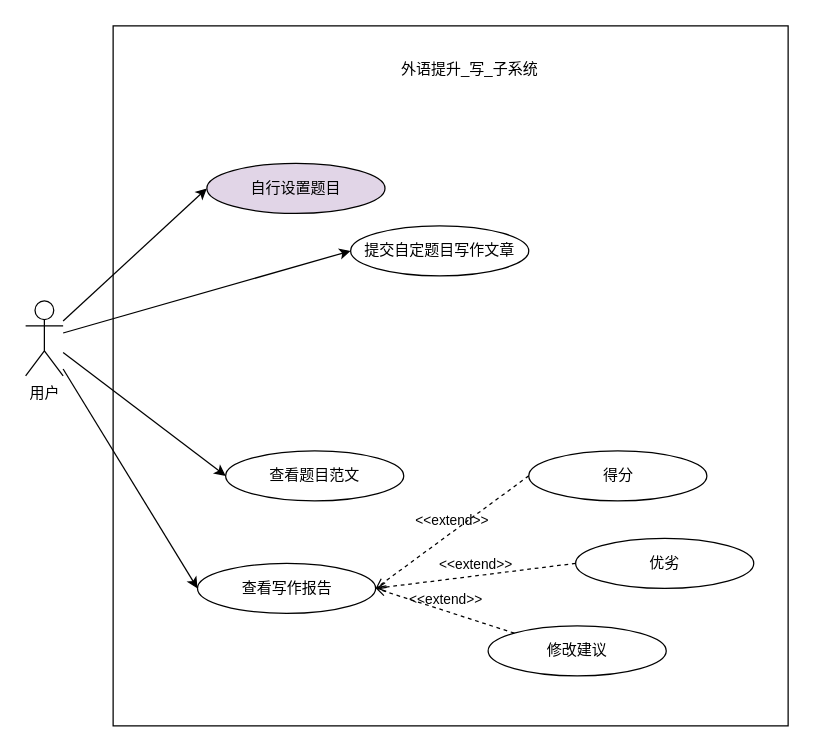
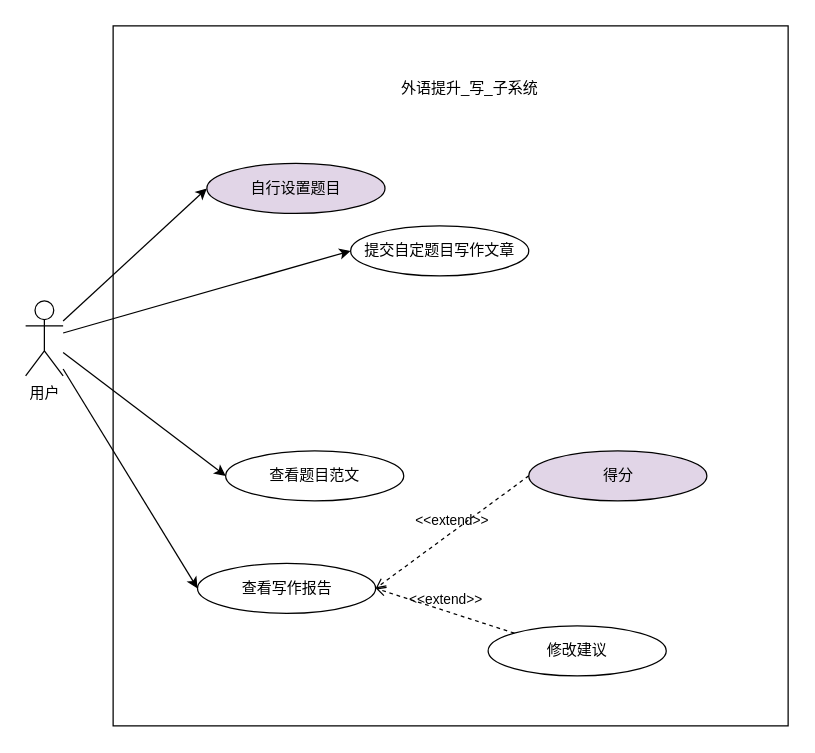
node "外语提升_写_子系统": moved (469, 69) -> (469, 88)
node "得分": fillcolor #ffffff -> #e1d5e7
node "优劣": removed
edge "优劣" -> "查看写作报告": removed, label "<<extend>>"
